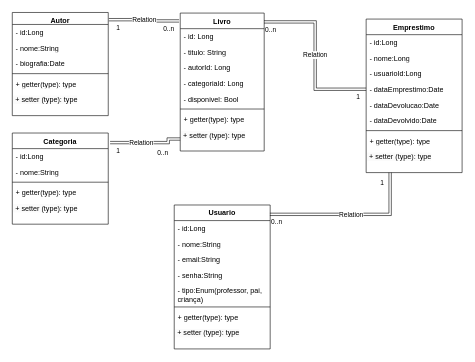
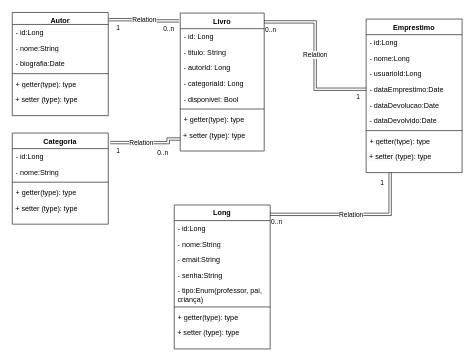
node "Usuario": label "Usuario" -> "Long"
